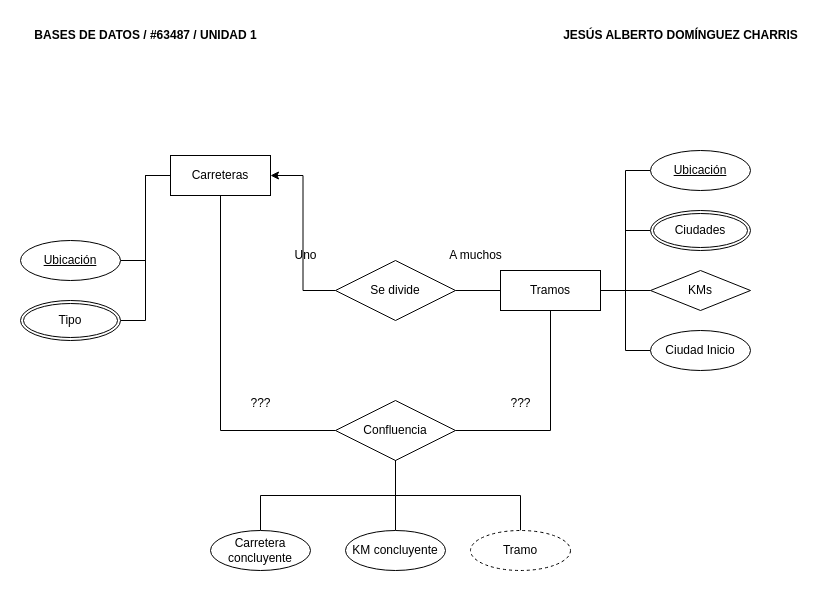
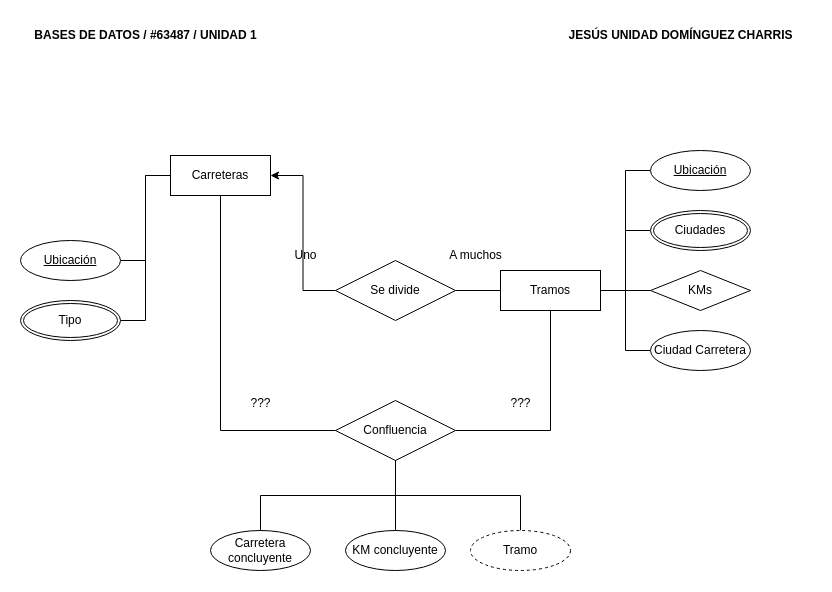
node "JESÚS ALBERTO DOMÍNGUEZ CHARRIS": label "JESÚS ALBERTO DOMÍNGUEZ CHARRIS" -> "JESÚS UNIDAD DOMÍNGUEZ CHARRIS"
node "Ciudad Inicio": label "Ciudad Inicio" -> "Ciudad Carretera"
